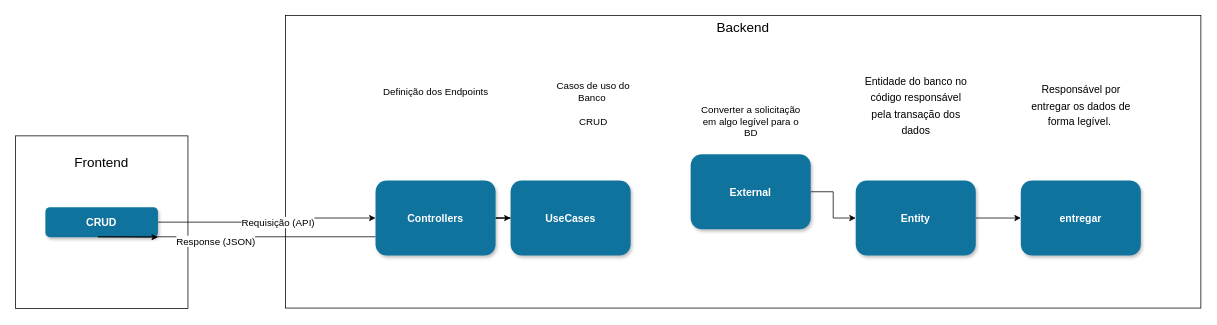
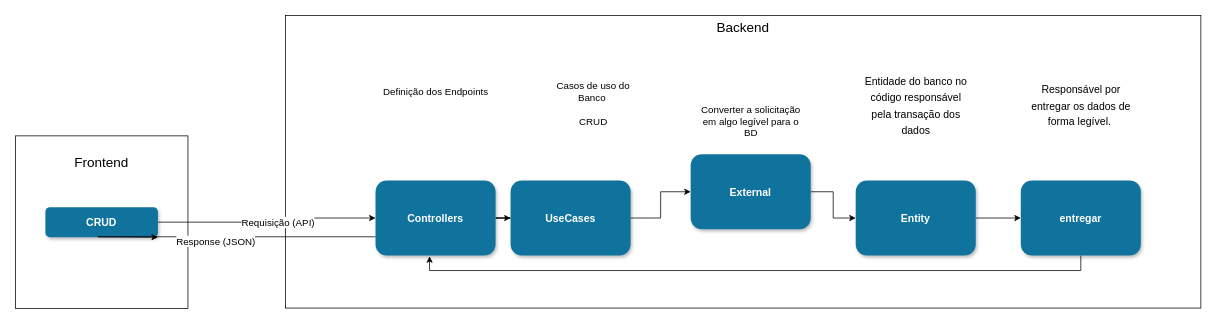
edge "UseCases" -> "External": added
edge "entregar" -> "Controllers": added
